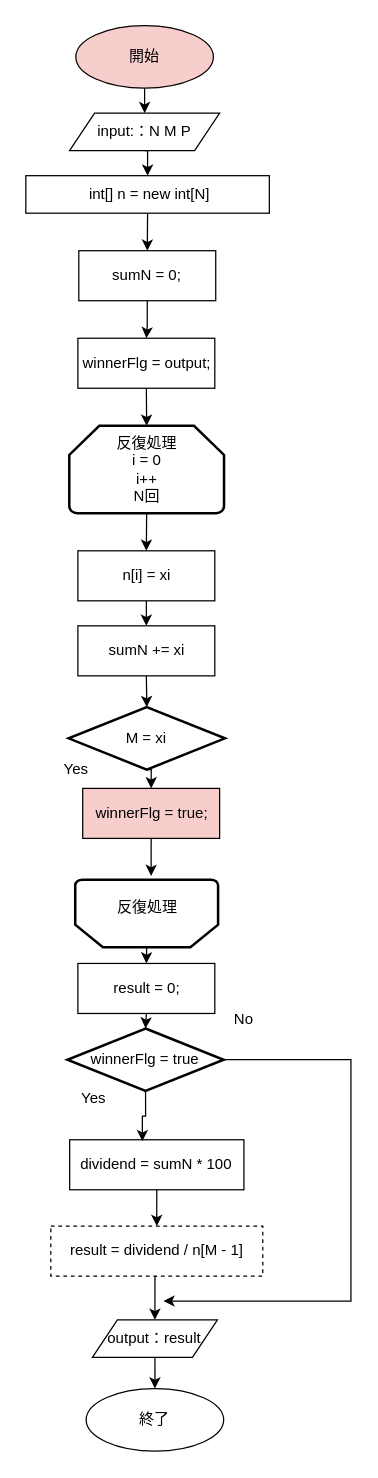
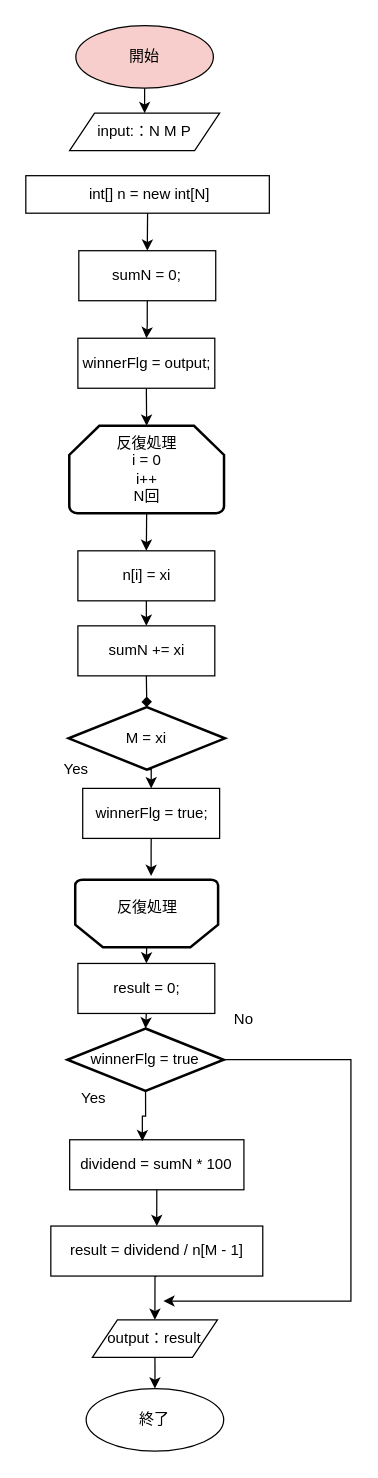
edge "input:：N M P" -> "int[] n = new int[N]": removed
edge "sumN += xi" -> "M = xi": arrowhead classic -> diamond
node "winnerFlg = true;": fillcolor #f8cecc -> #ffffff
node "result = dividend / n[M - 1]": style dashed -> solid
